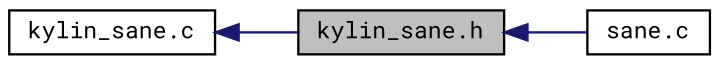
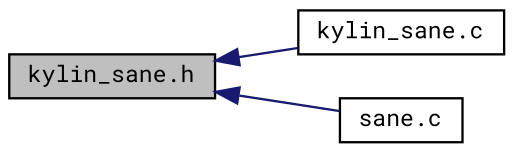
edge "kylin_sane.h" -> "kylin_sane.c": reversed
